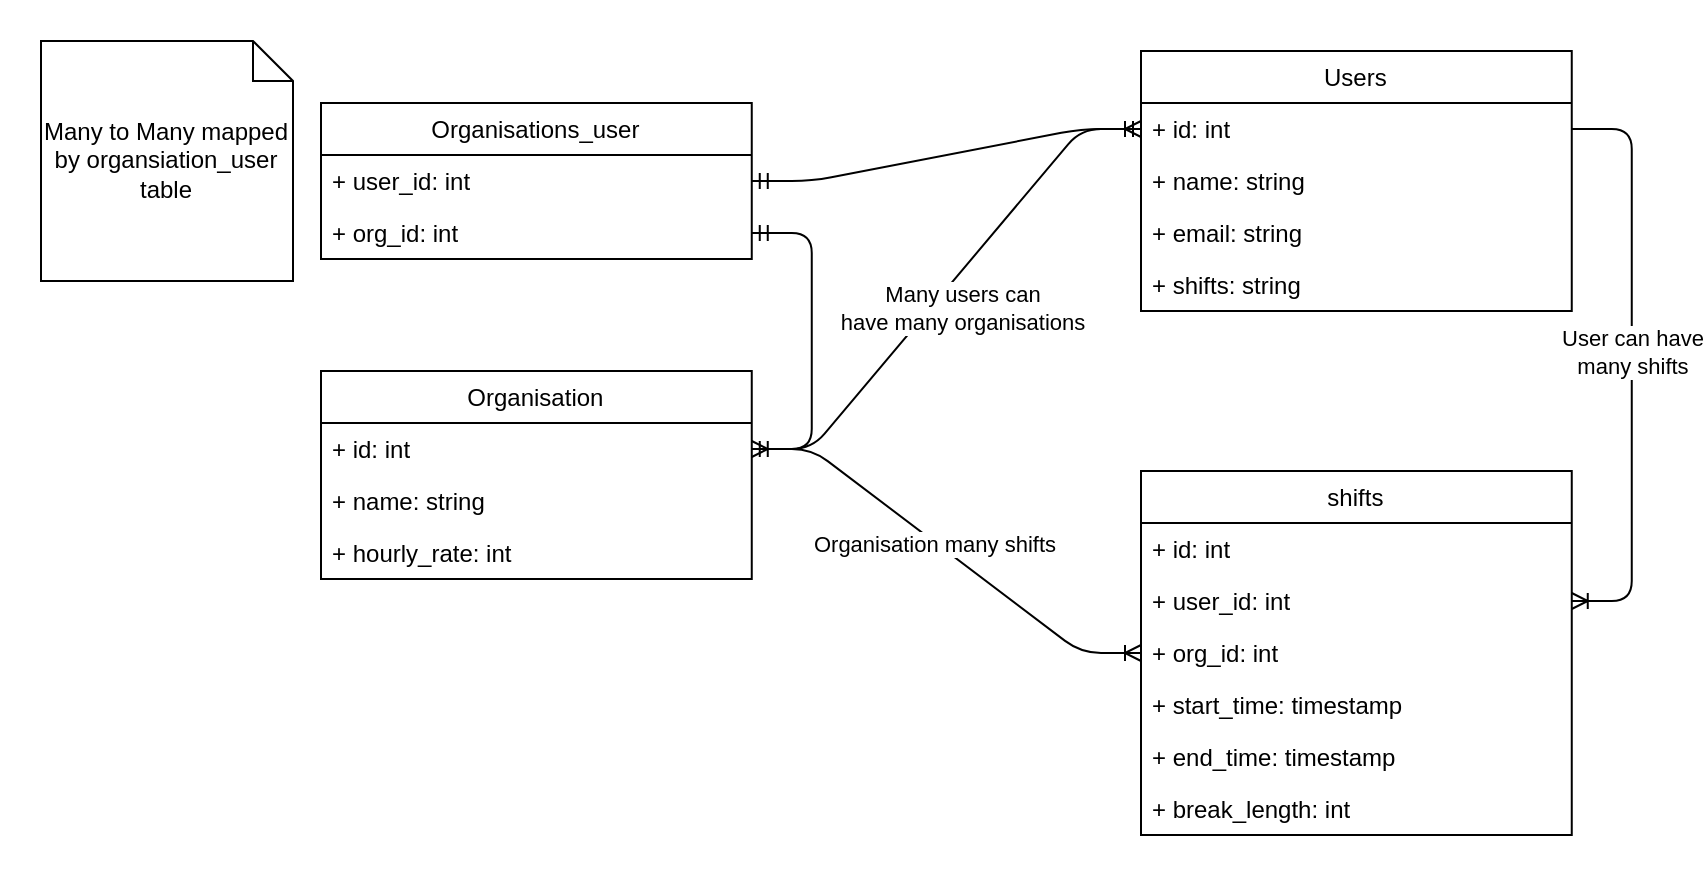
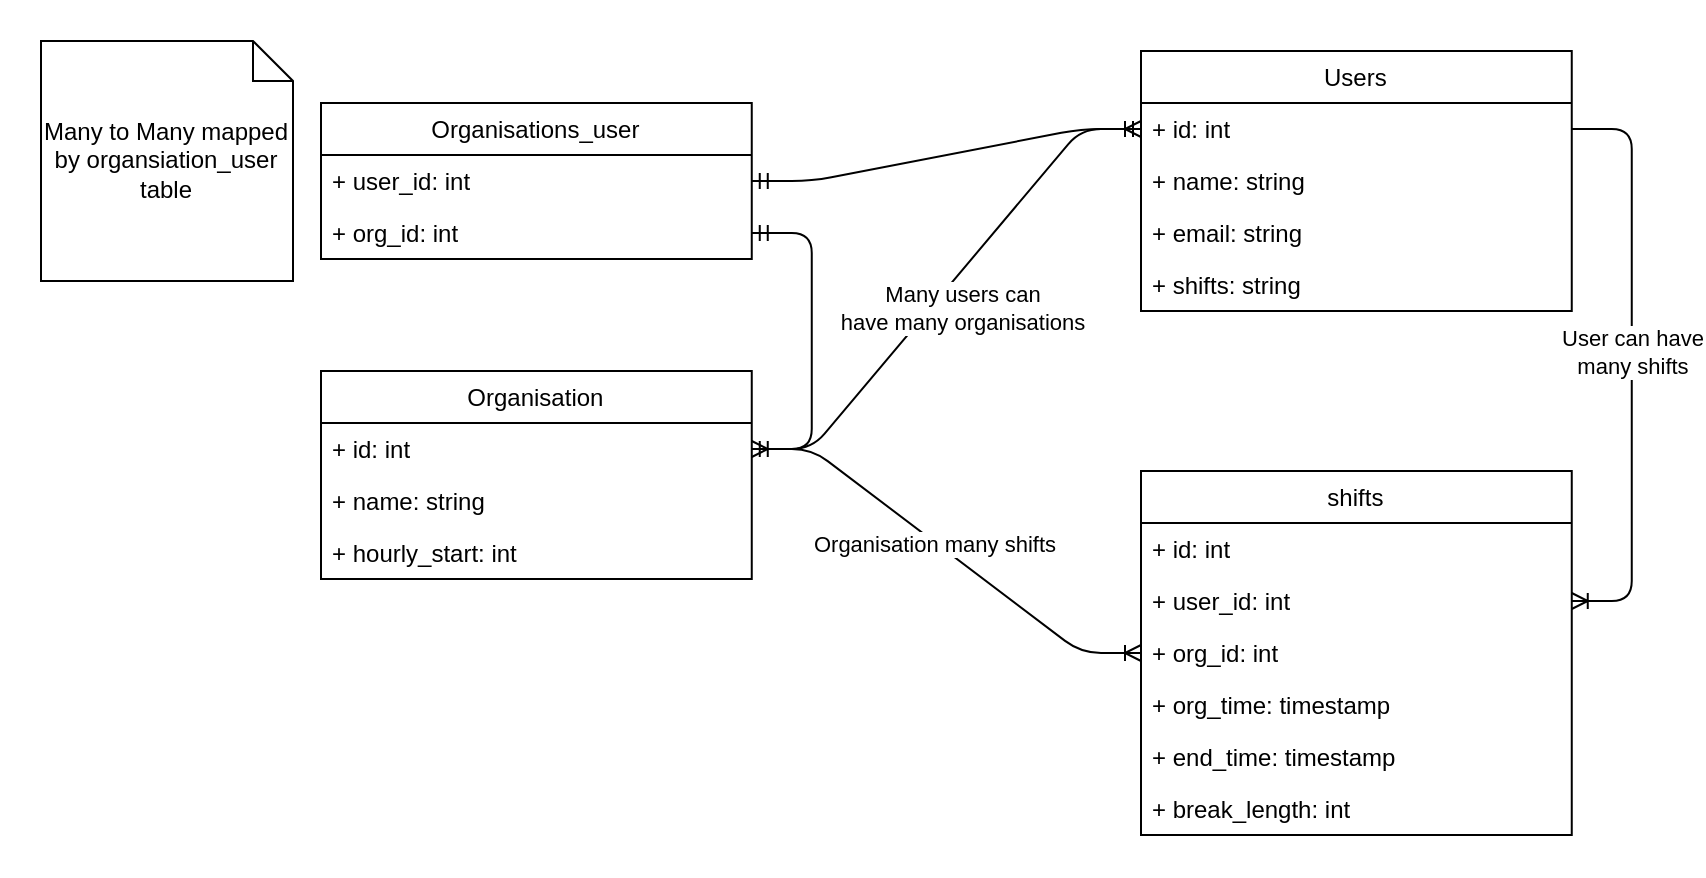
node "+ hourly_rate: int": label "+ hourly_rate: int" -> "+ hourly_start: int"
node "+ start_time: timestamp": label "+ start_time: timestamp" -> "+ org_time: timestamp"
